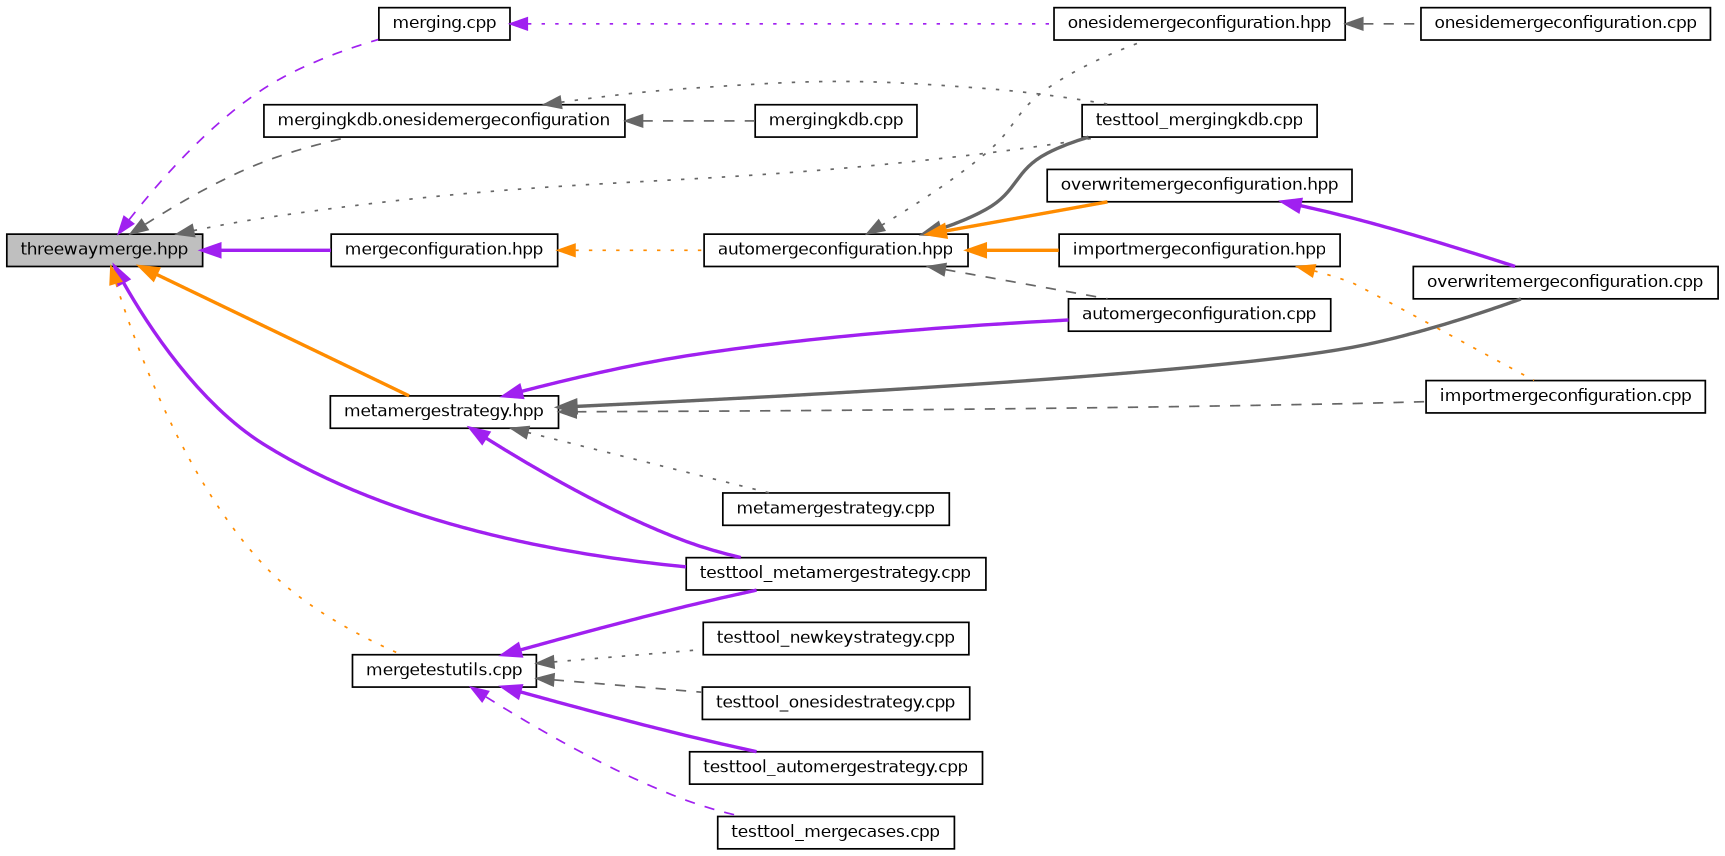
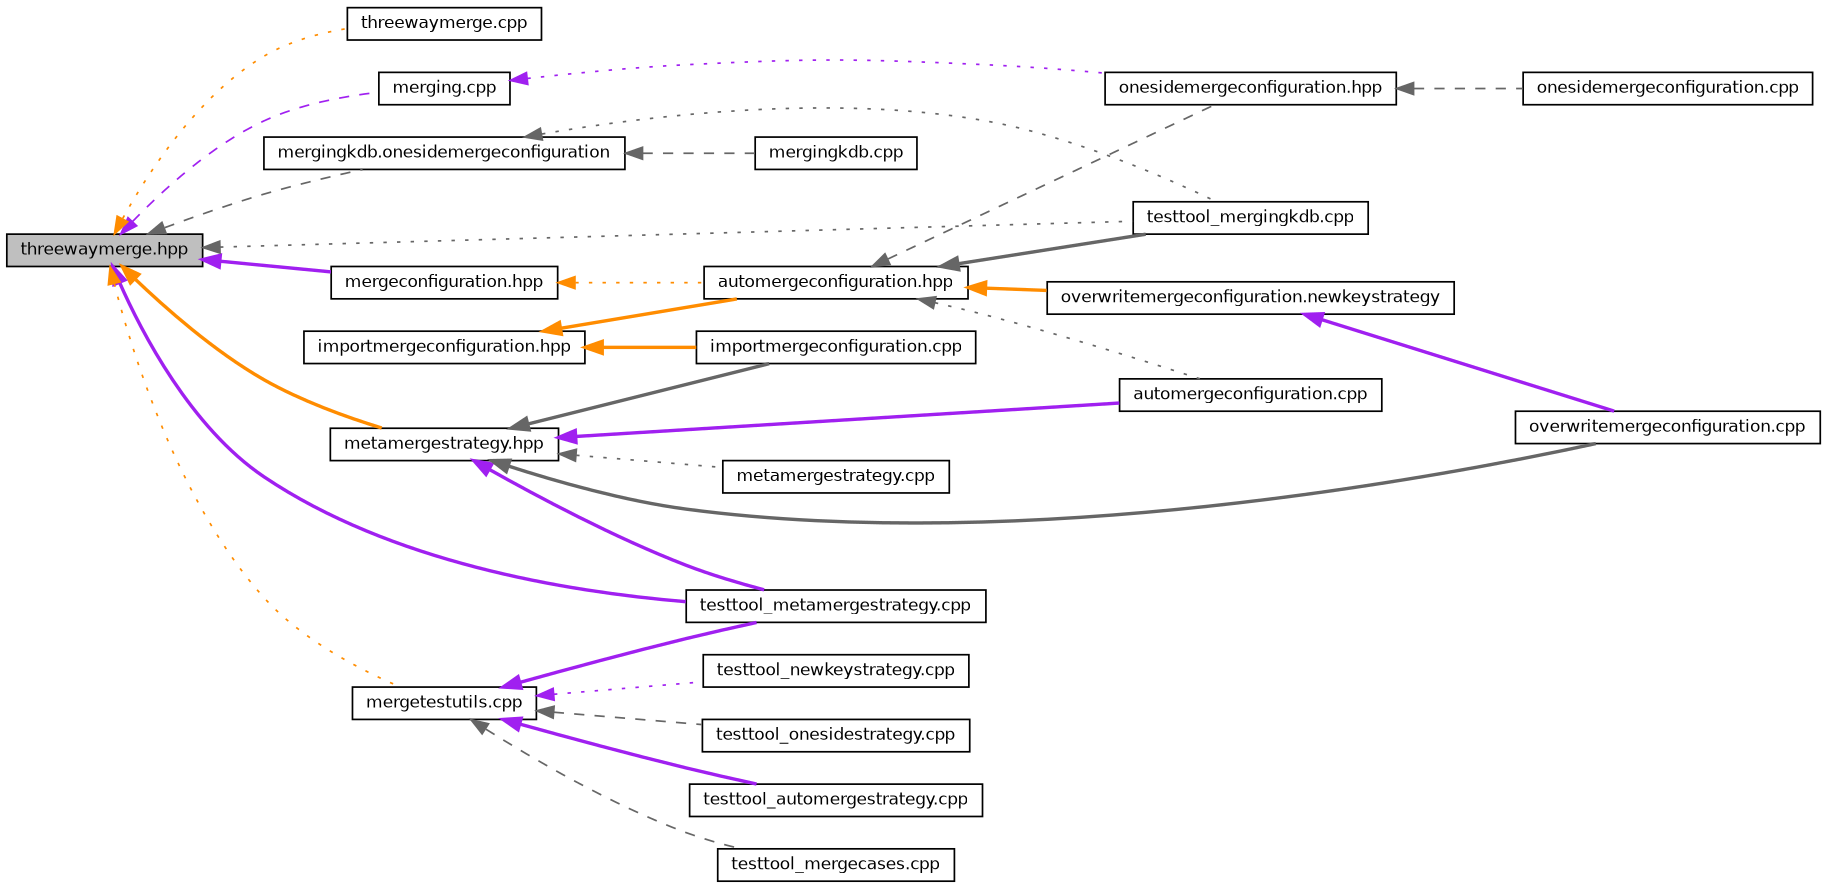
node "threewaymerge.cpp": added
edge "onesidemergeconfiguration.hpp" -> "automergeconfiguration.hpp": style dotted -> dashed
node "overwritemergeconfiguration.hpp": label "overwritemergeconfiguration.hpp" -> "overwritemergeconfiguration.newkeystrategy"
edge "importmergeconfiguration.hpp" -> "automergeconfiguration.hpp": reversed
edge "automergeconfiguration.cpp" -> "automergeconfiguration.hpp": style dashed -> dotted
edge "importmergeconfiguration.cpp" -> "importmergeconfiguration.hpp": style dotted -> bold
edge "importmergeconfiguration.cpp" -> "metamergestrategy.hpp": style dashed -> bold
edge "testtool_newkeystrategy.cpp" -> "mergetestutils.cpp": color gray40 -> purple
edge "testtool_mergecases.cpp" -> "mergetestutils.cpp": color purple -> gray40
